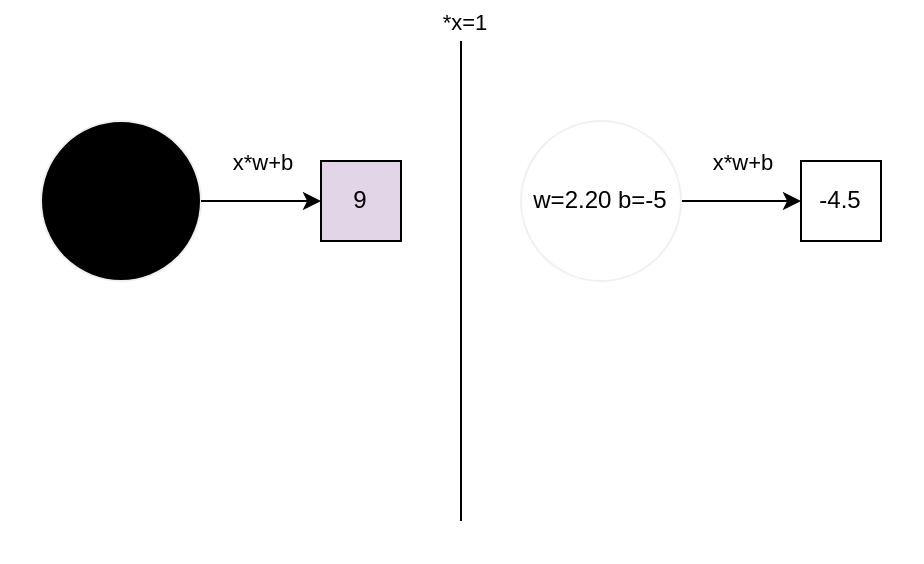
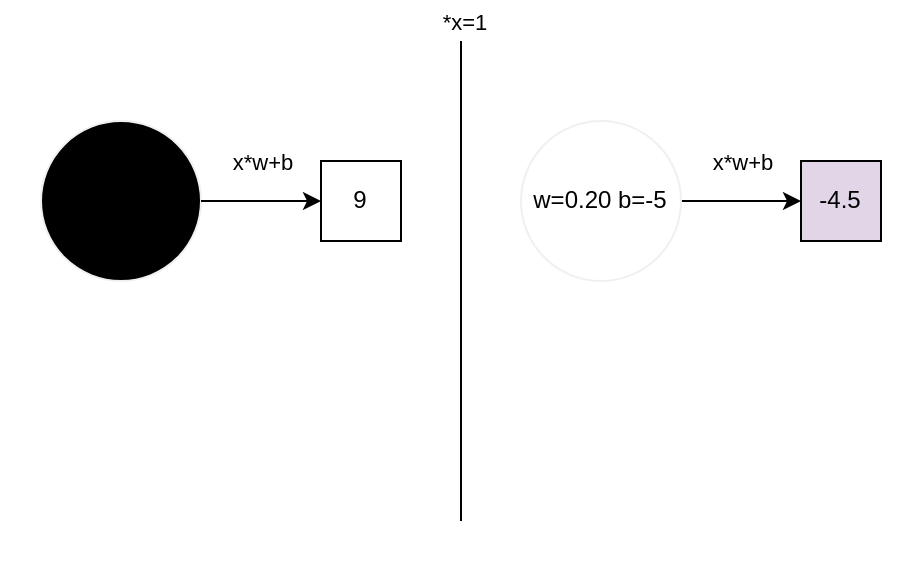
node "9": fillcolor #e1d5e7 -> #ffffff
node "w=2.20 b=-5": label "w=2.20 b=-5" -> "w=0.20 b=-5"
node "-4.5": fillcolor #ffffff -> #e1d5e7
